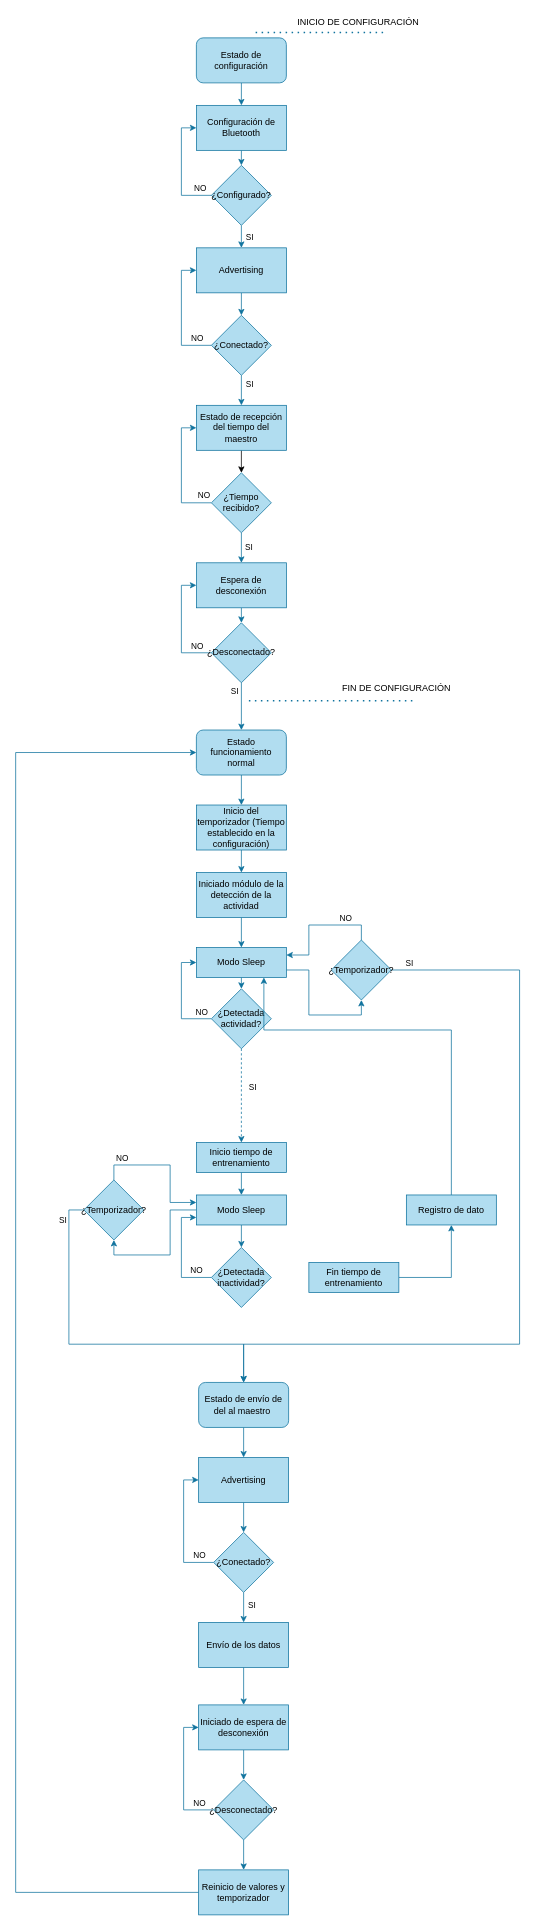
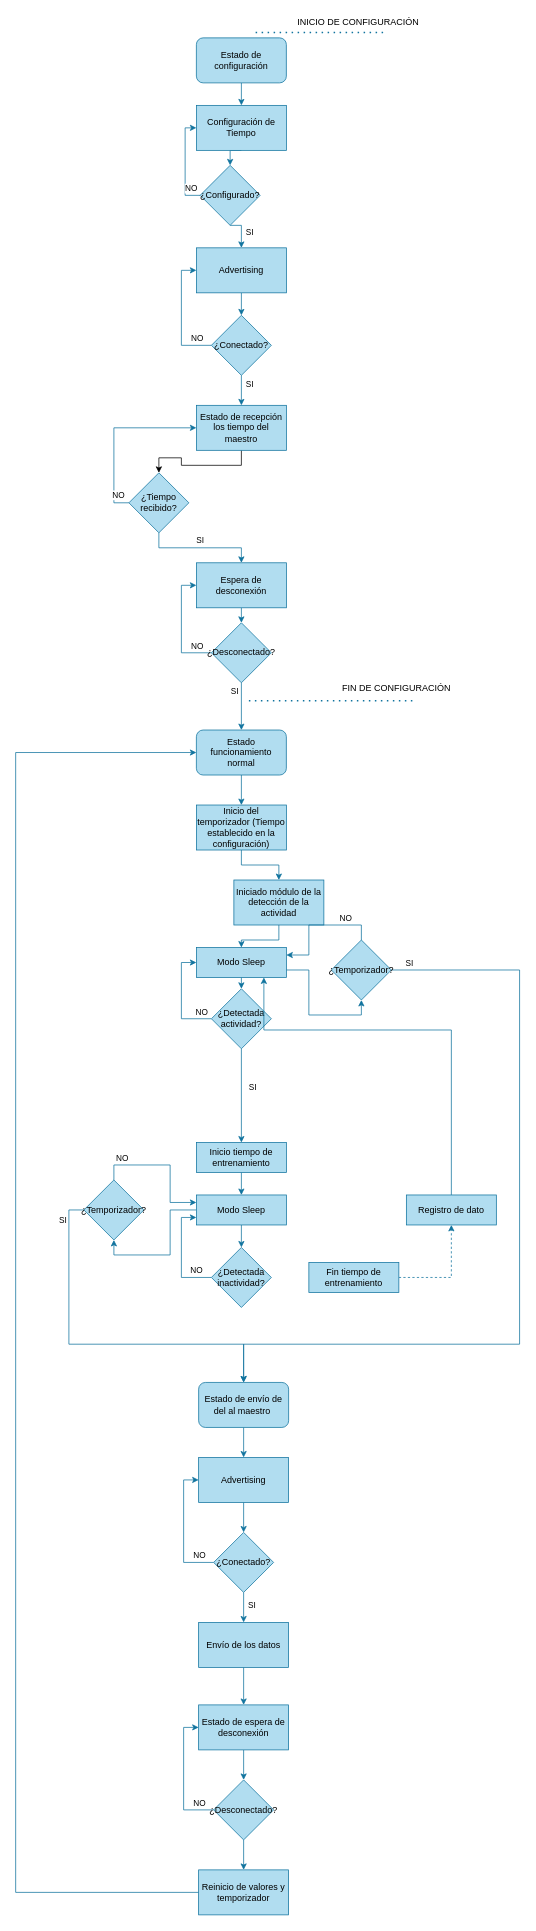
node "Configuración de Bluetooth": label "Configuración de Bluetooth" -> "Configuración de Tiempo"
node "¿Configurado?": moved (241, 195) -> (230, 195)
node "Estado de recepción del tiempo del maestro": label "Estado de recepción del tiempo del maestro" -> "Estado de recepción los tiempo del maestro"
node "¿Tiempo recibido?": moved (241, 503) -> (159, 503)
node "Iniciado módulo de la detección de la actividad": moved (241, 895) -> (279, 903)
edge "¿Detectada actividad?" -> "Inicio tiempo de entrenamiento": style dashed -> solid
edge "Fin tiempo de entrenamiento" -> "Registro de dato": style solid -> dashed
node "Iniciado de espera de desconexión": label "Iniciado de espera de desconexión" -> "Estado de espera de desconexión"
